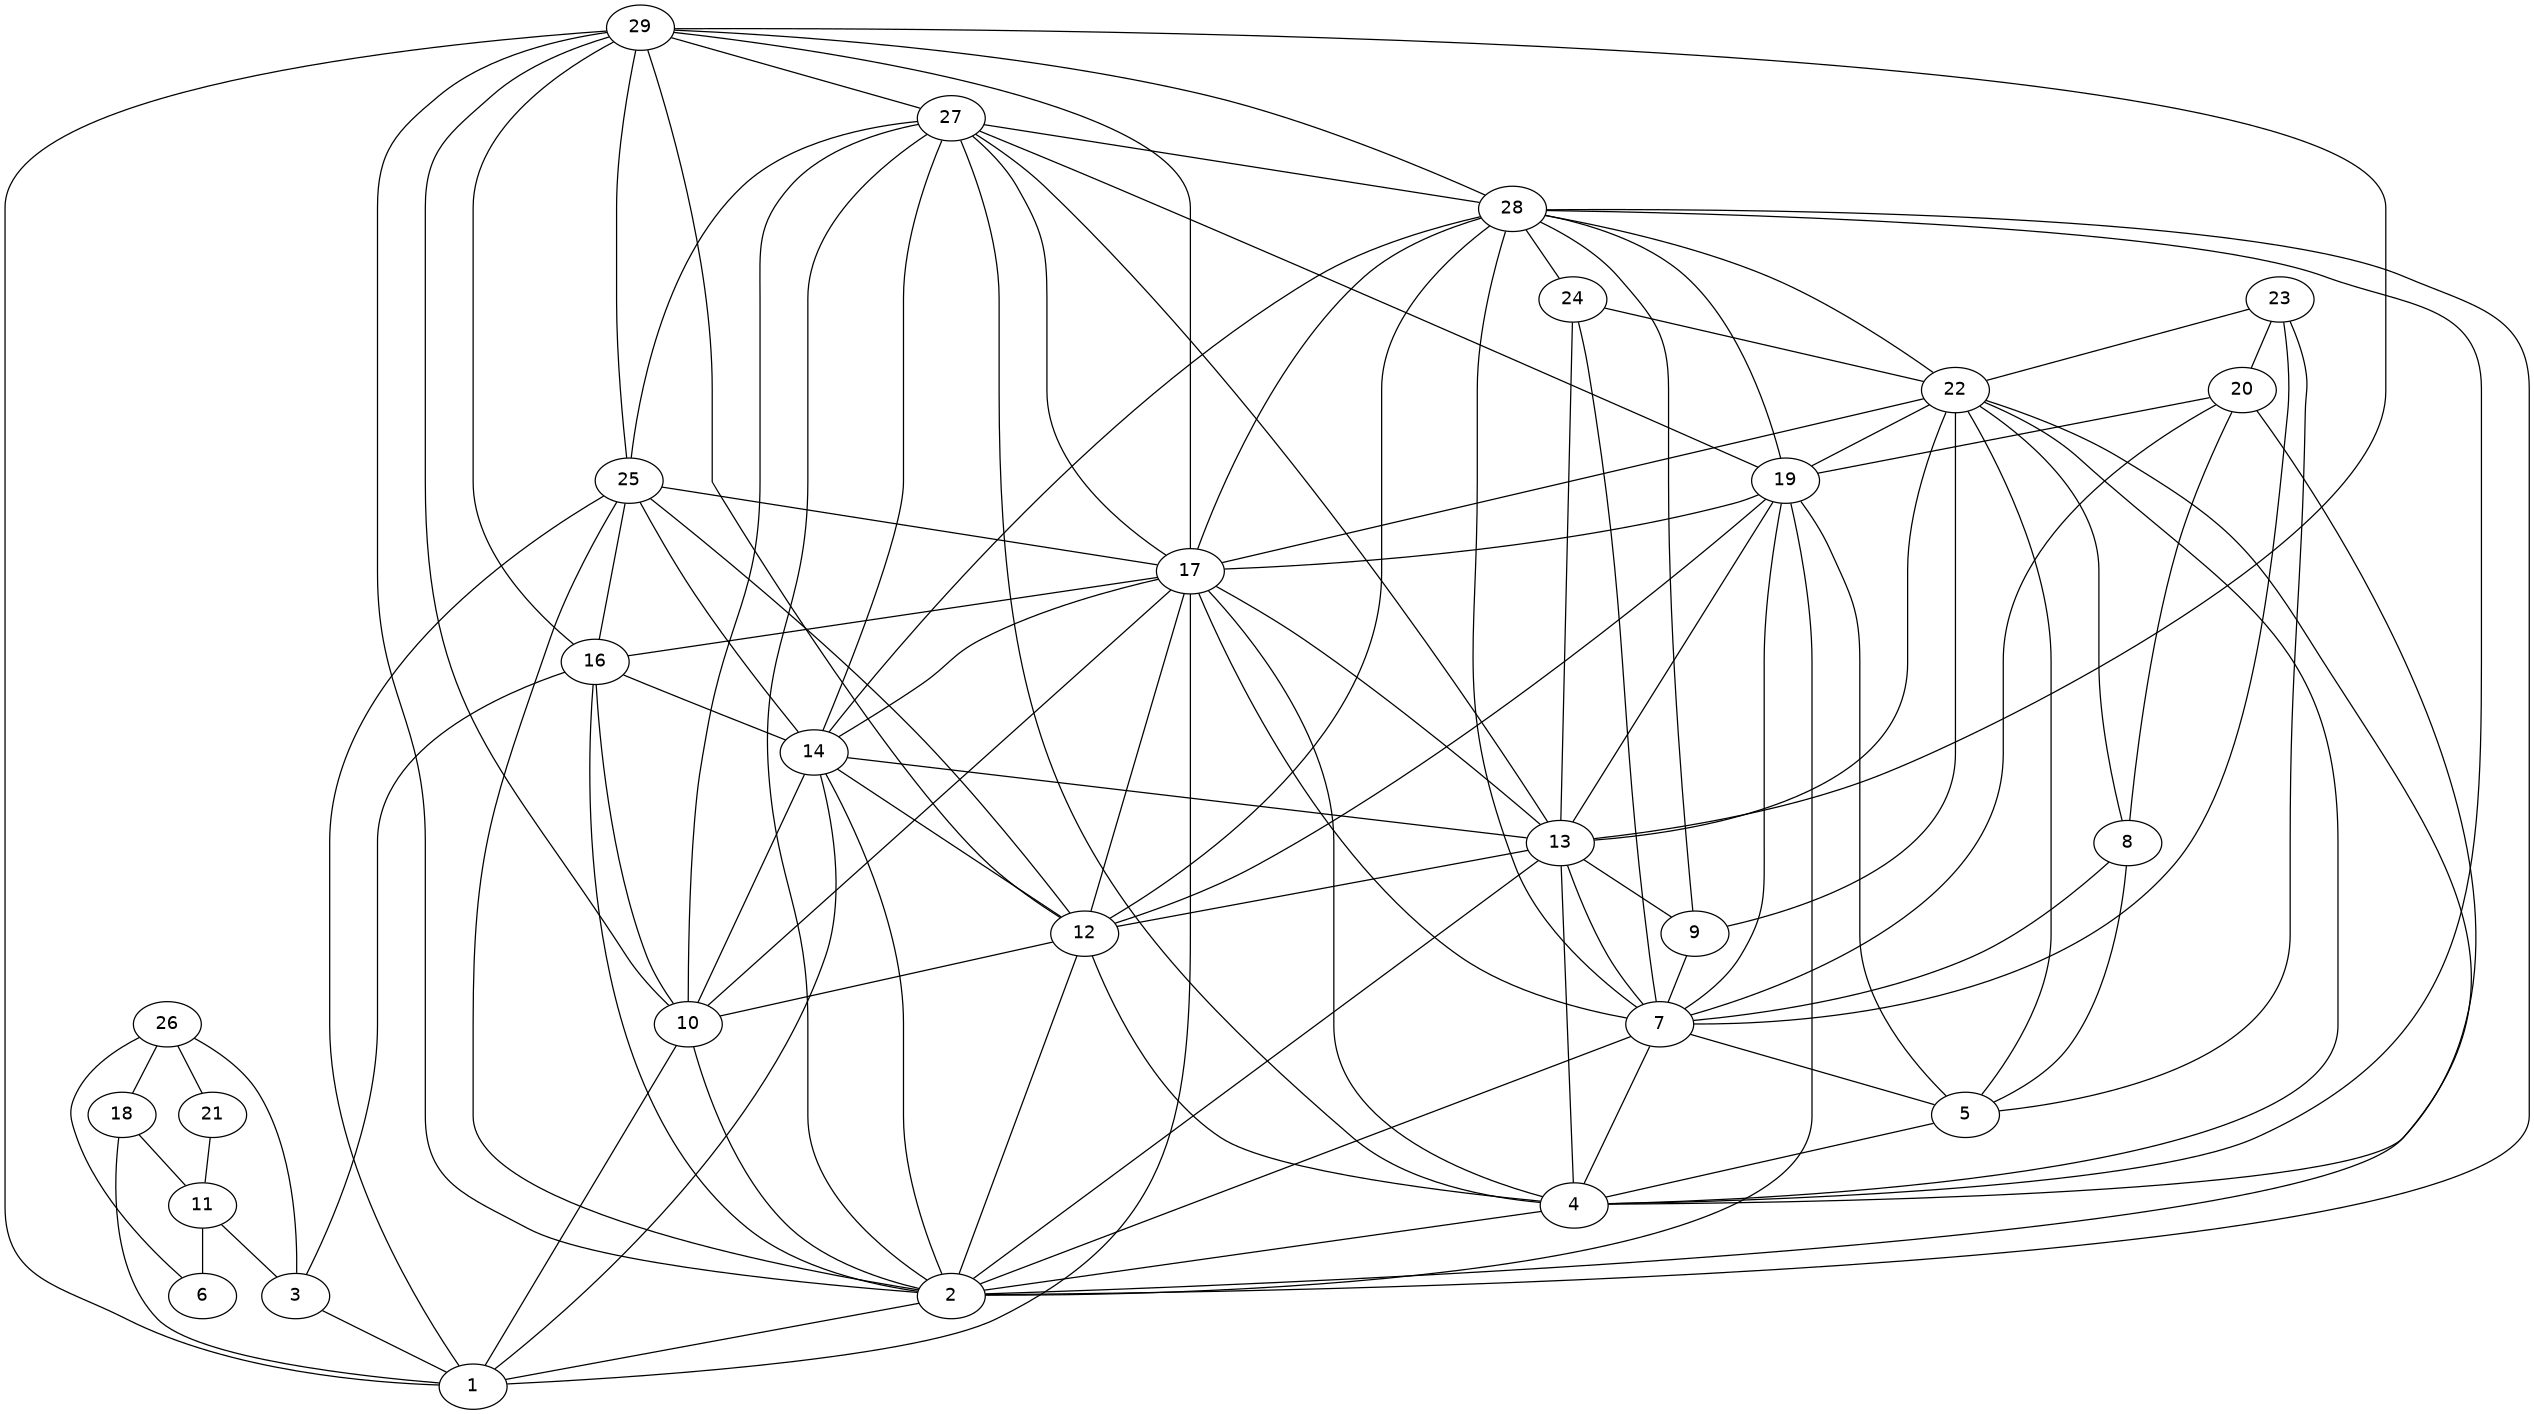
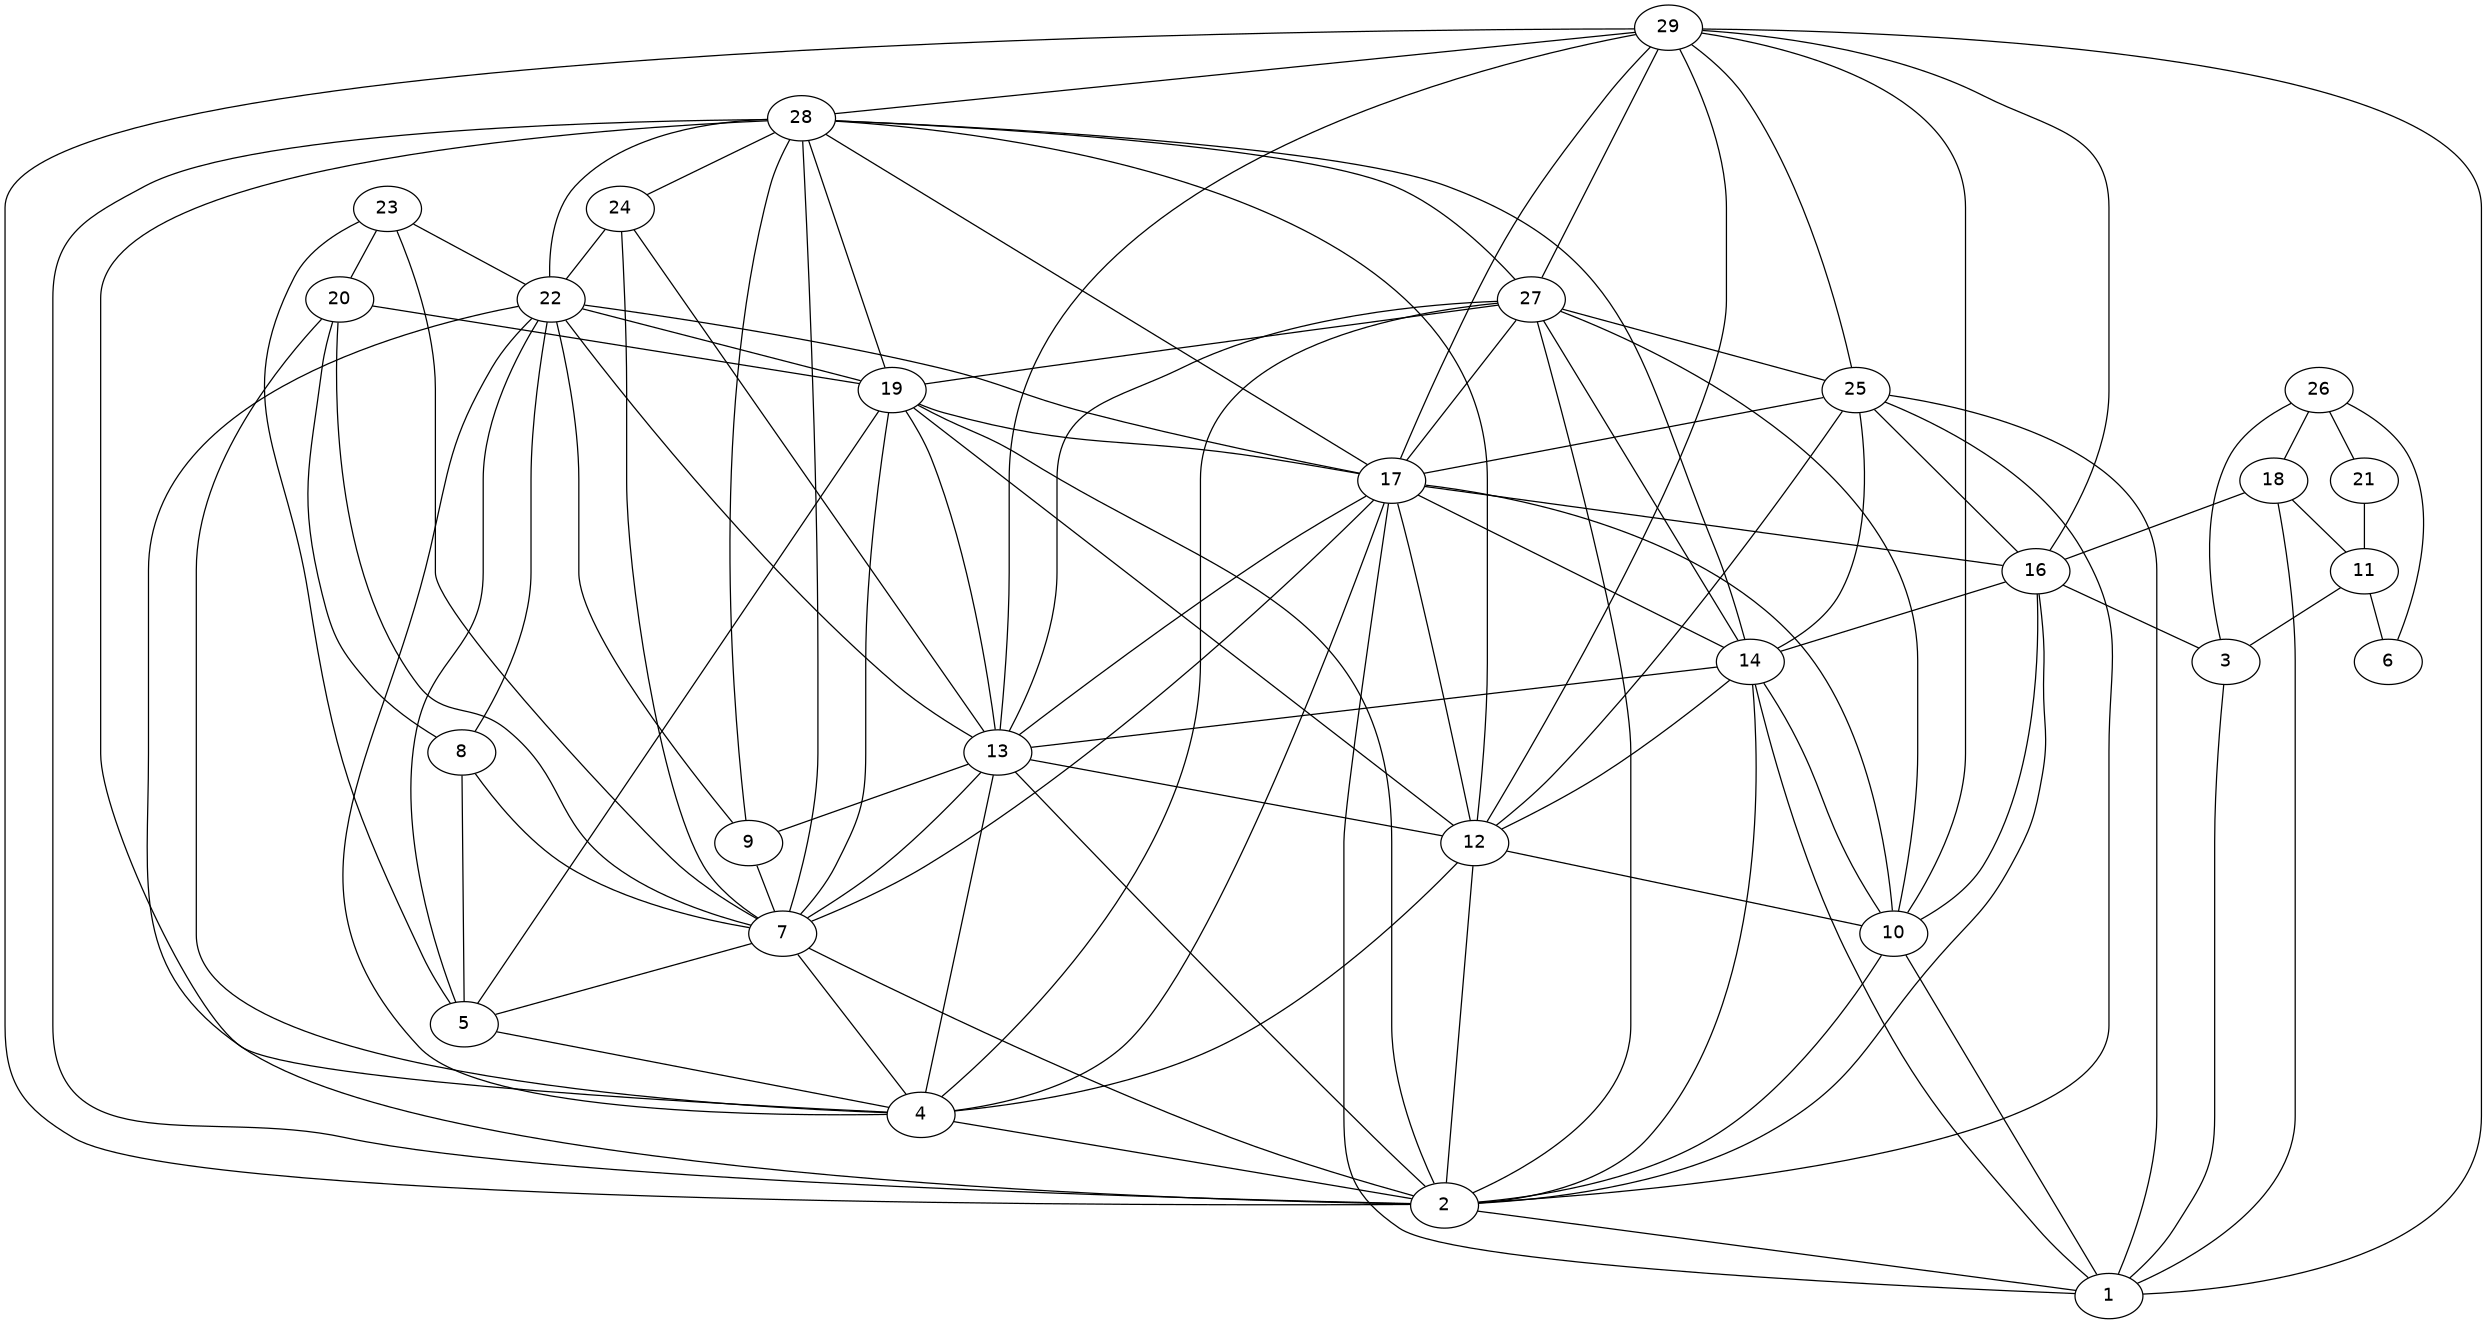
edge "28" -> "27": reversed
edge "16" -> "18": added
